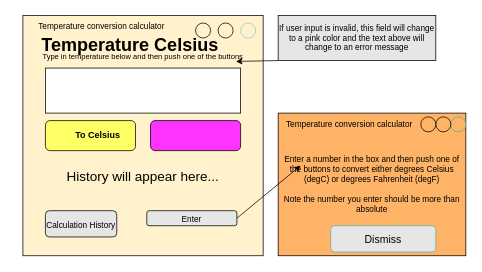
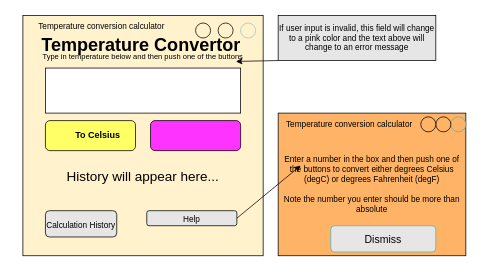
node "Temperature Celsius": label "Temperature Celsius" -> "Temperature Convertor"
node "Enter": label "Enter" -> "Help"
